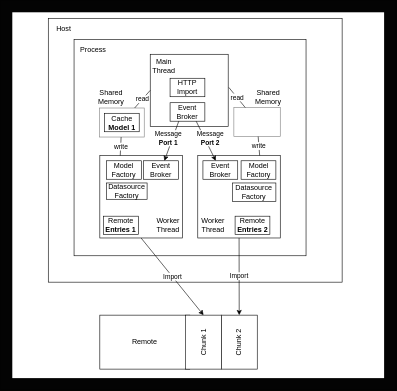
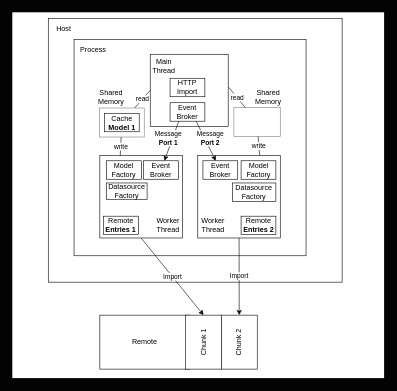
node "Remote Entries 2": moved (253, 226) -> (259, 226)
